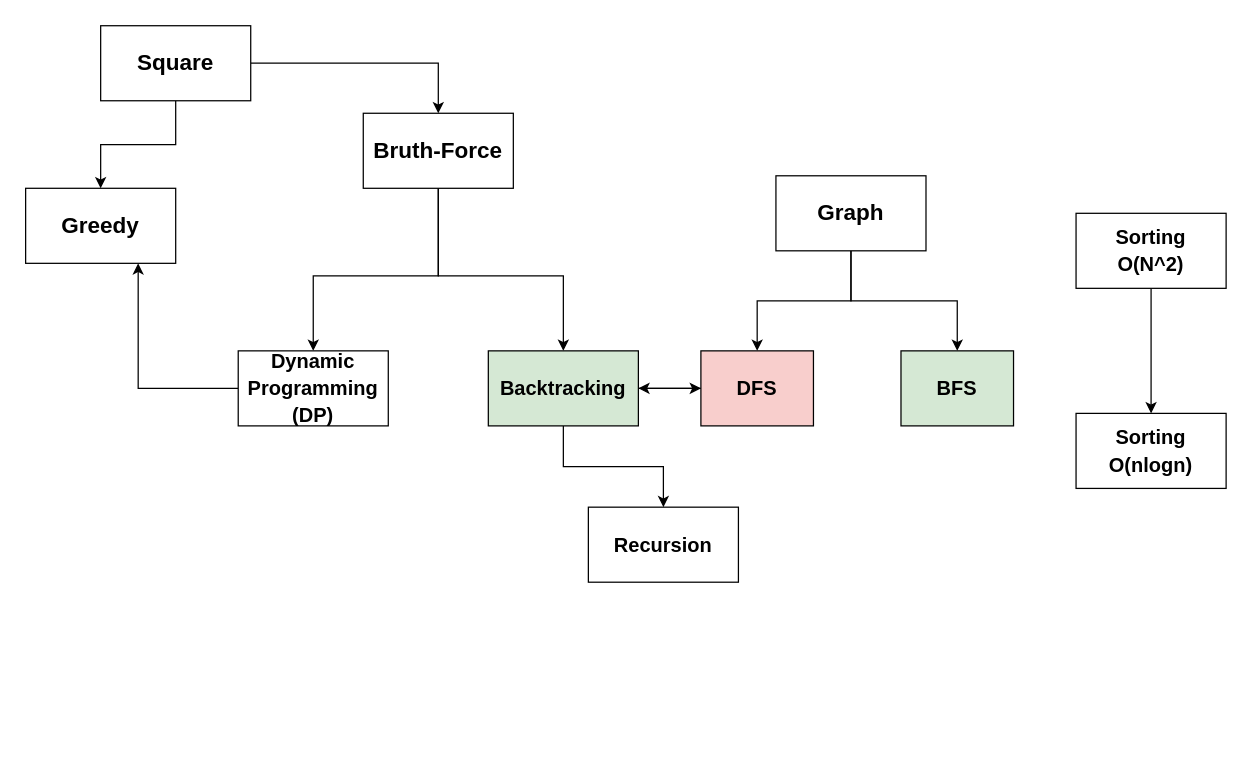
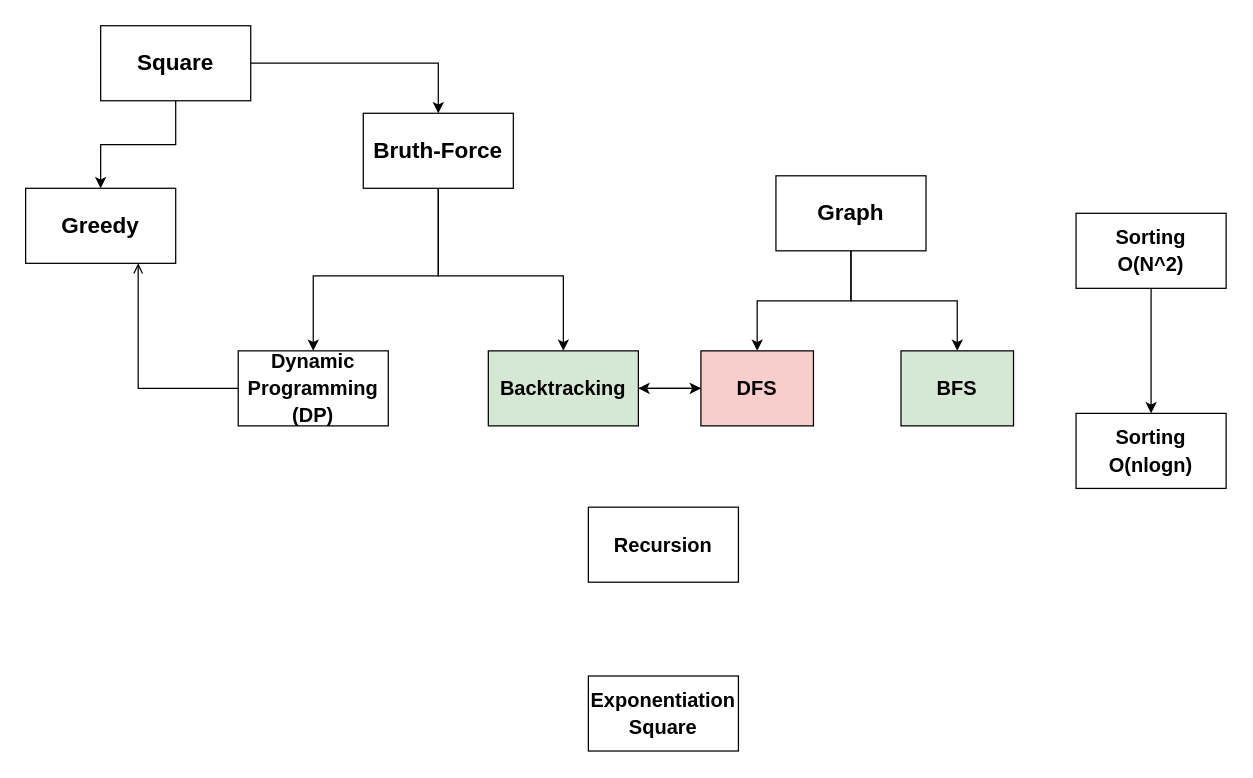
edge "Dynamic Programming (DP)" -> "Greedy": arrowhead classic -> open
edge "Backtracking" -> "Recursion": removed
node "Exponentiation Square": added
